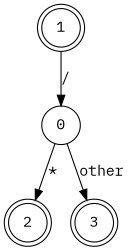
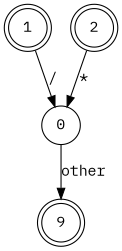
edge "0" -> "2": reversed
node "3": label "3" -> "9"
